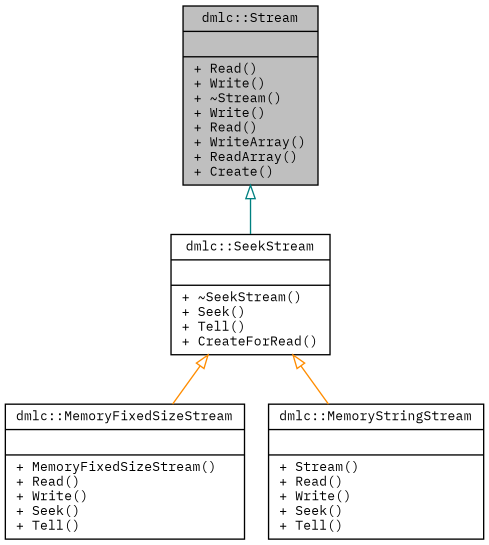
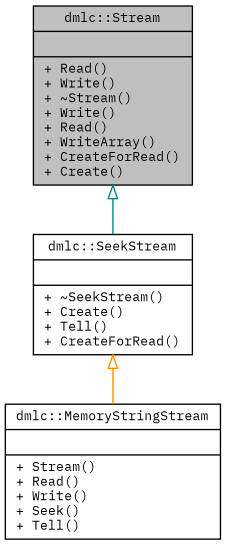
node "dmlc::Stream": text "+ ReadArray()" -> "+ CreateForRead()"
node "dmlc::SeekStream": text "+ Seek()" -> "+ Create()"
node "dmlc::MemoryFixedSizeStream": removed
